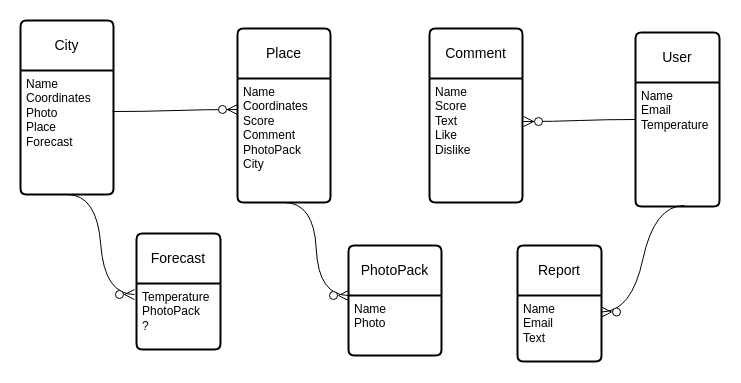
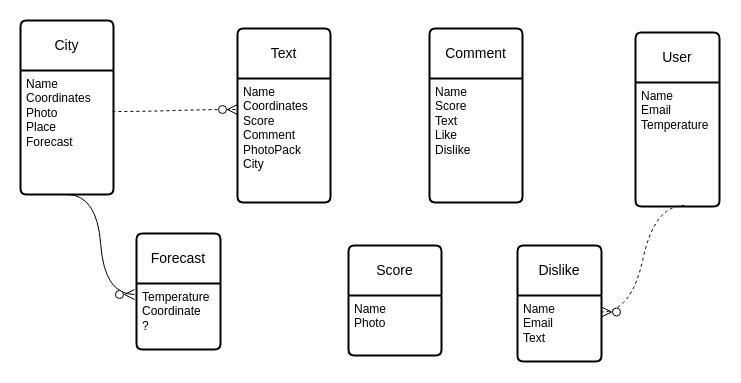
node "Place": label "Place" -> "Text"
edge "Name Coordinates Photo Place Forecast" -> "Name Coordinates Score Comment PhotoPack City": style solid -> dashed
edge "User" -> "Name Score Text Like Dislike": removed
edge "Name Coordinates Score Comment PhotoPack City" -> "Name Photo": removed
edge "Name Email Temperature" -> "Name Email Text": style solid -> dashed
node "PhotoPack": label "PhotoPack" -> "Score"
node "Report": label "Report" -> "Dislike"
node "Temperature PhotoPack ?": label "Temperature PhotoPack ?" -> "Temperature Coordinate ?"
